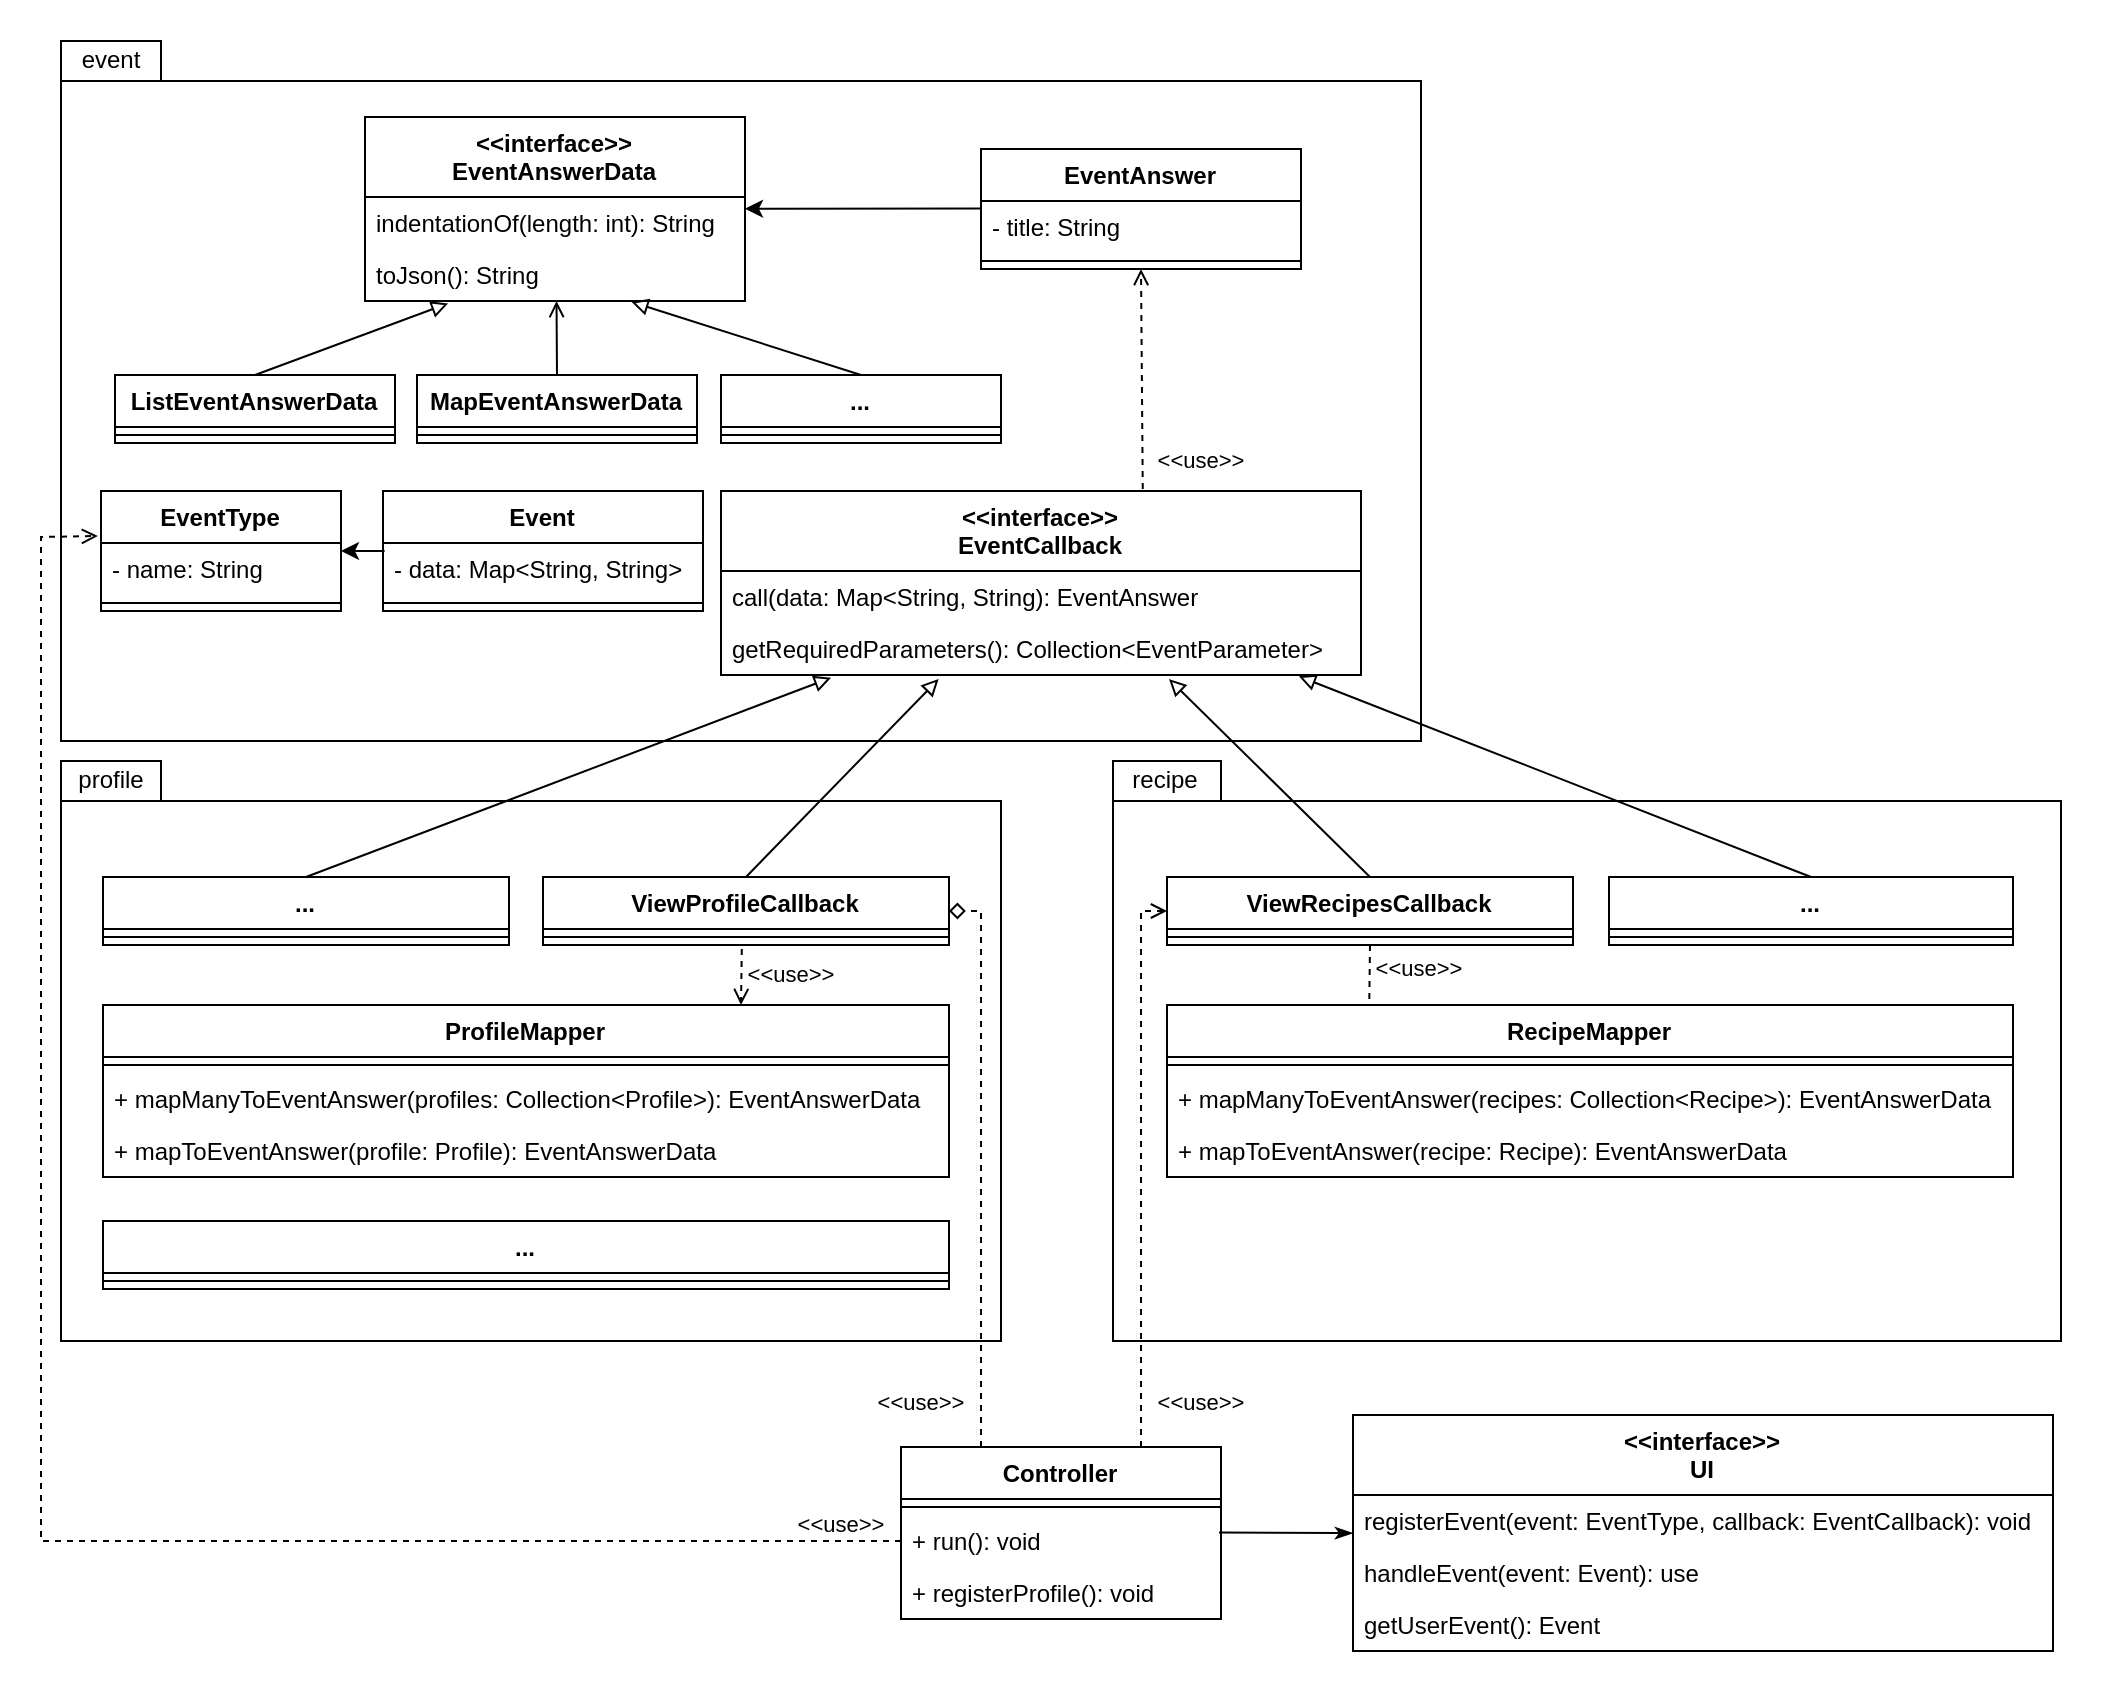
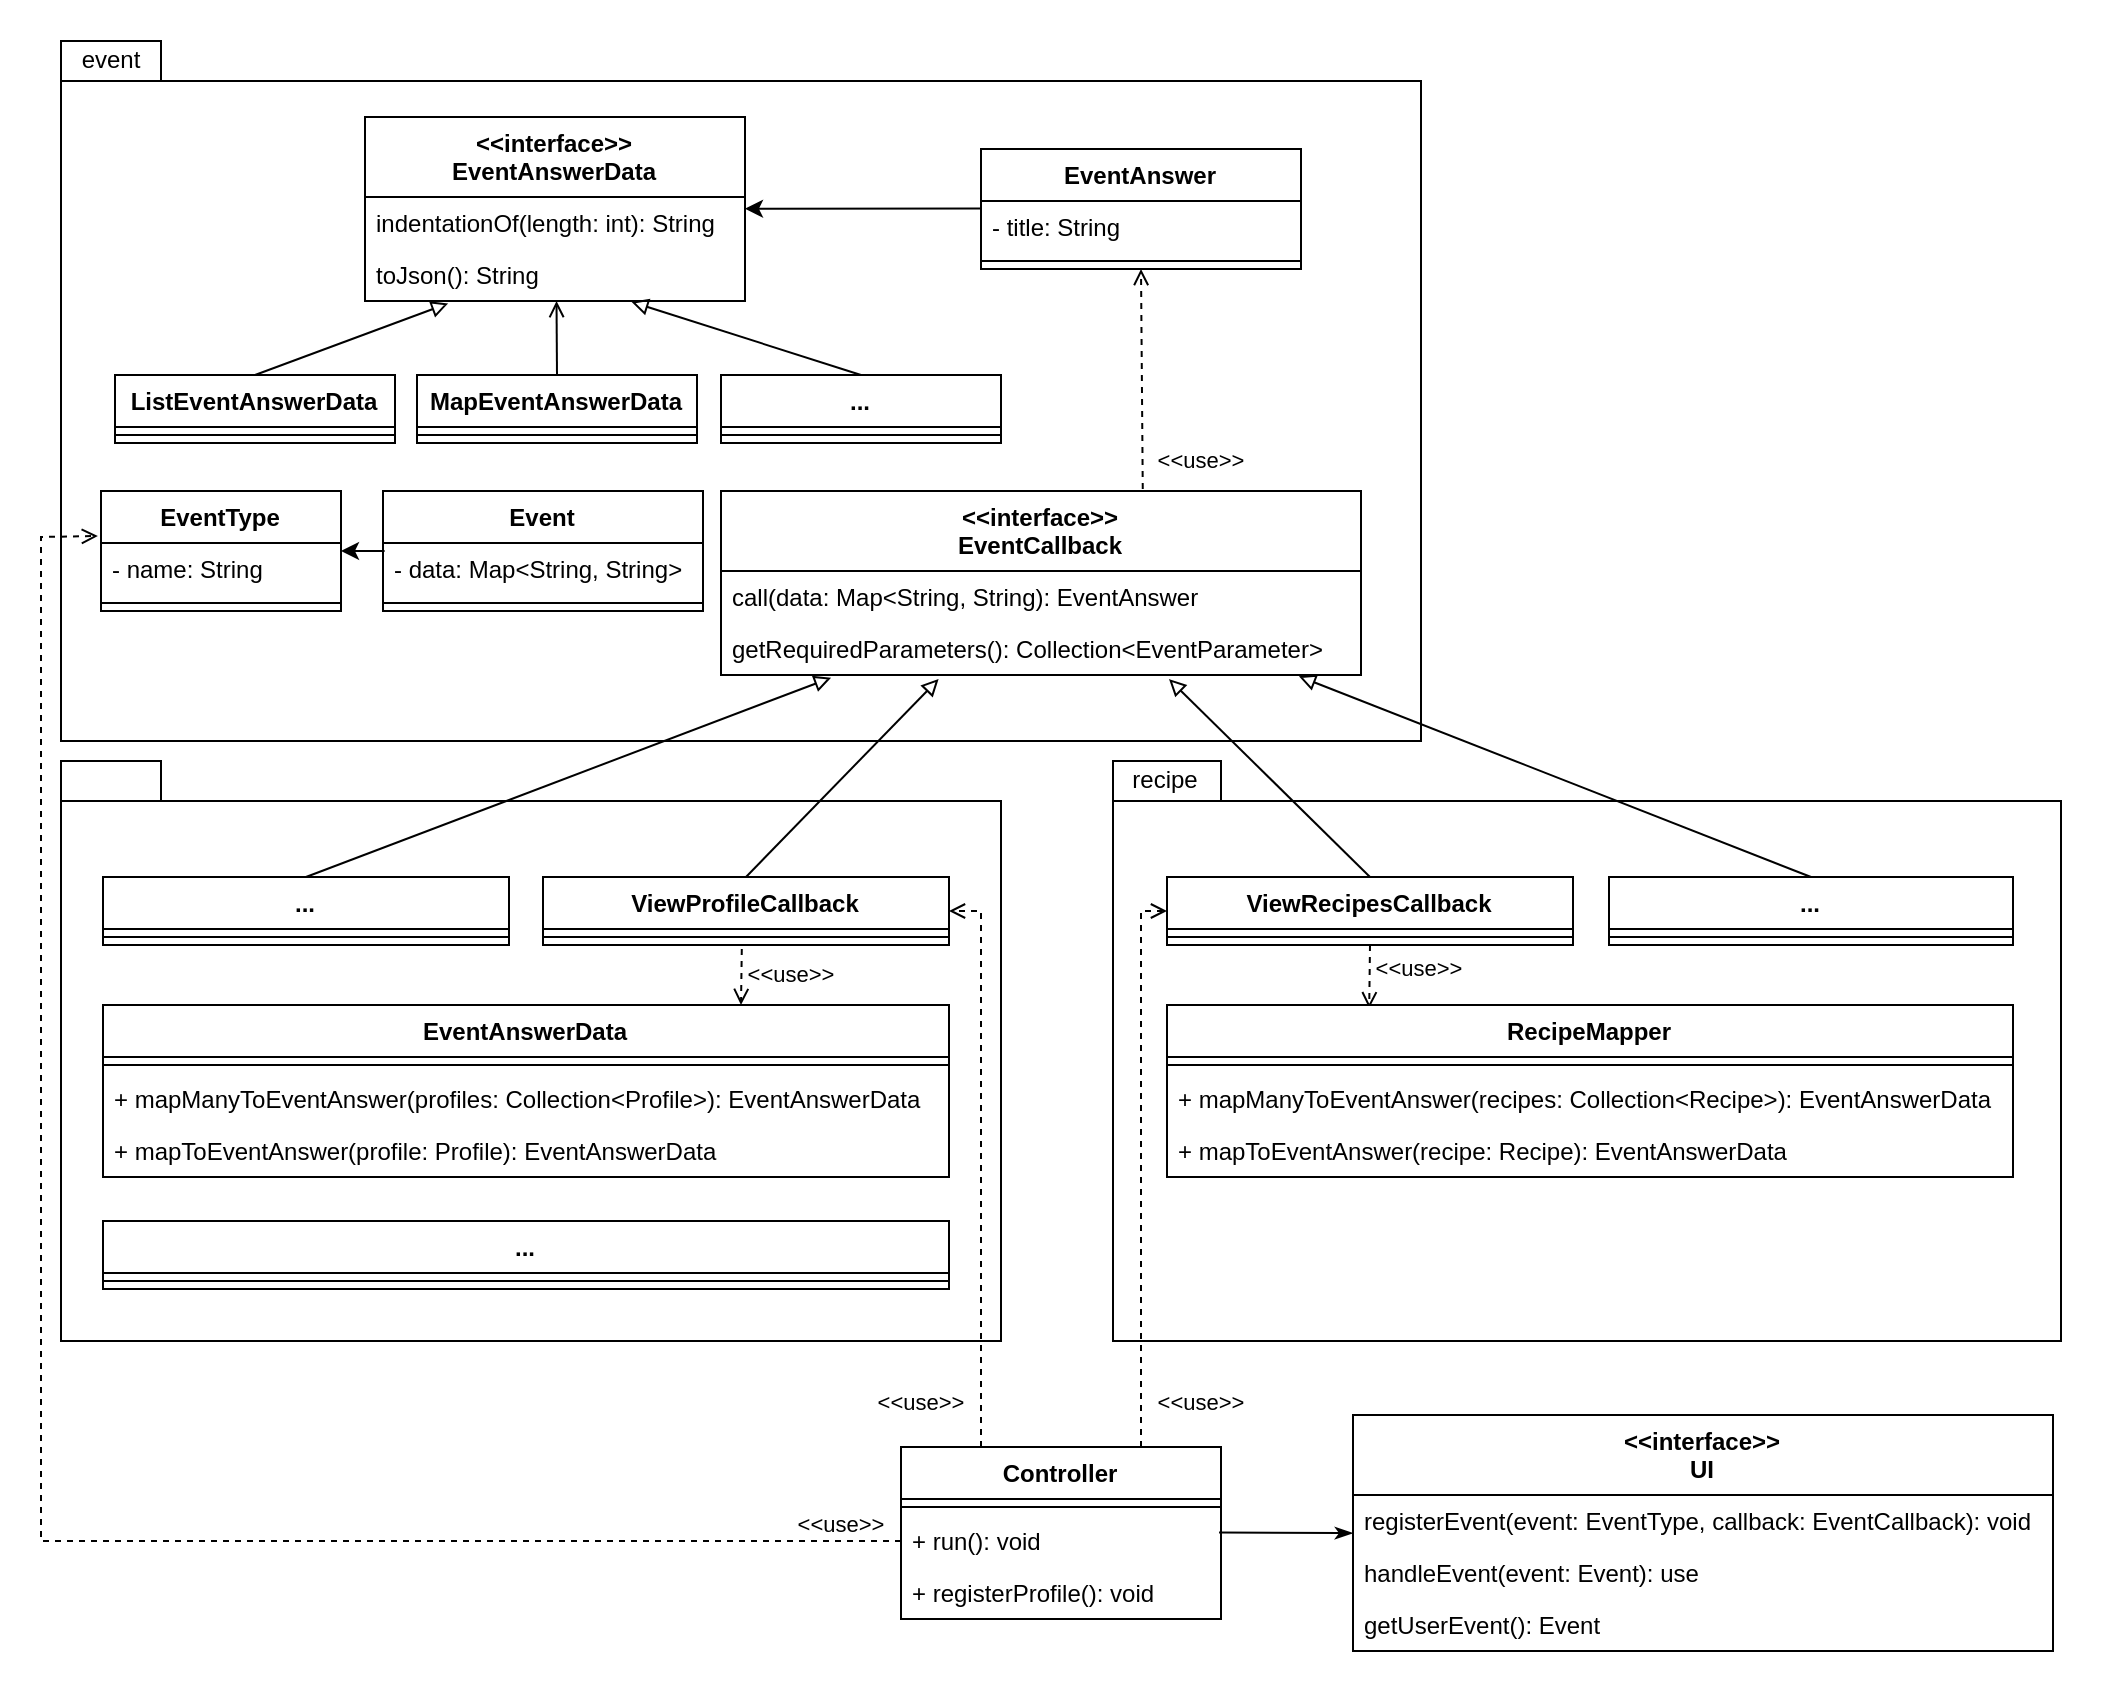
node "profile": removed
edge "Controller" -> "ViewProfileCallback": arrowhead diamond -> open
edge "ViewRecipesCallback" -- "RecipeMapper": arrowhead none -> open
node "ProfileMapper": label "ProfileMapper" -> "EventAnswerData"
